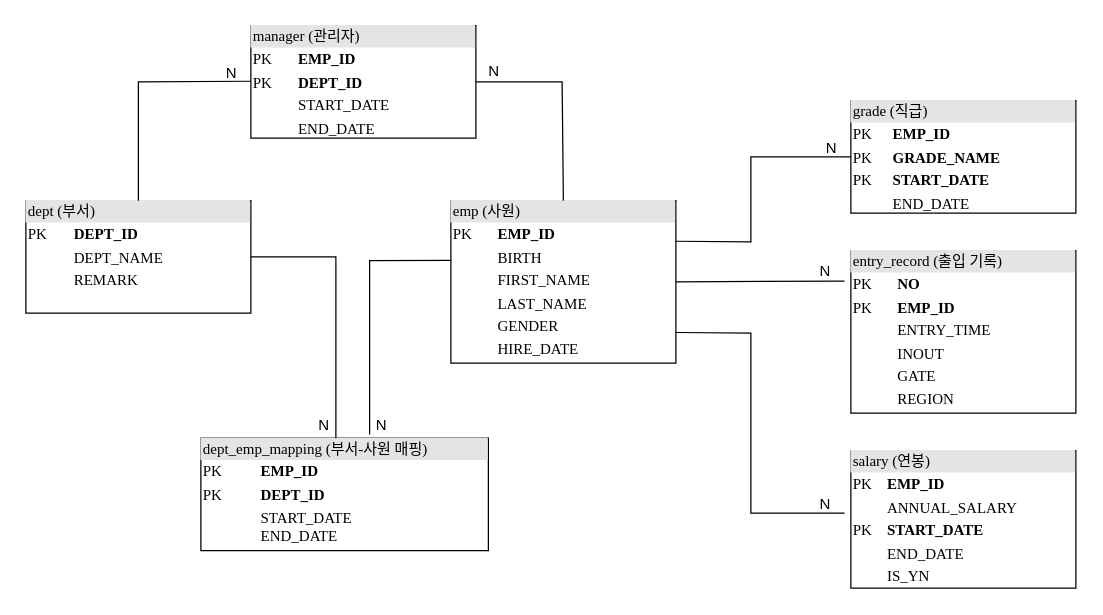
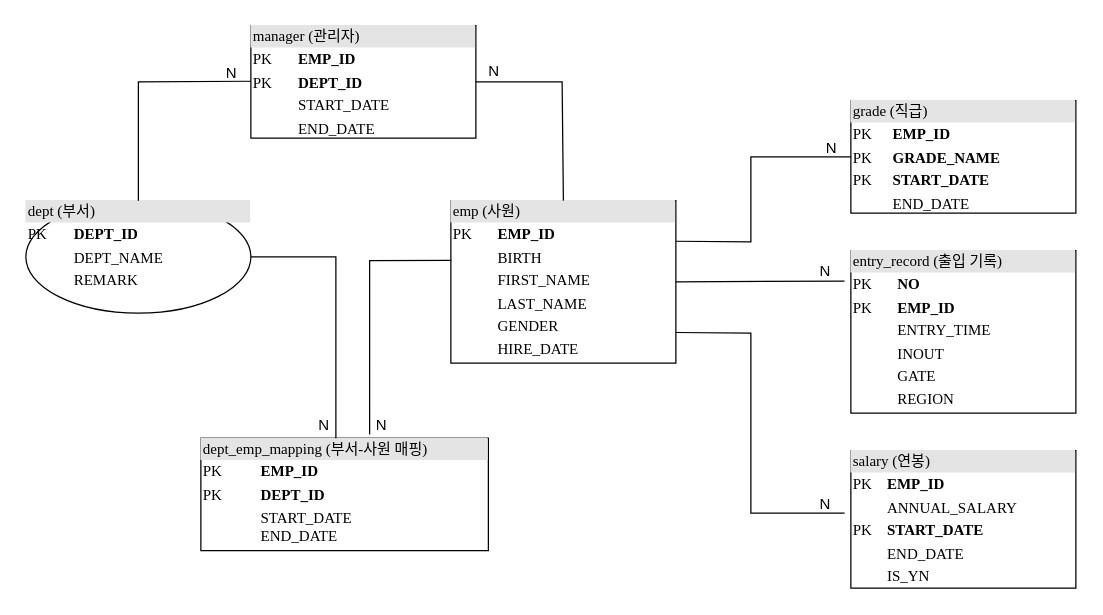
node "dept (부서) PK DEPT_ID DEPT_NAME REMARK": shape rectangle -> ellipse
